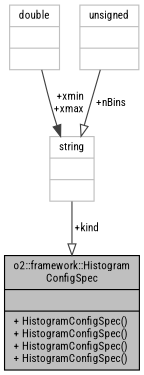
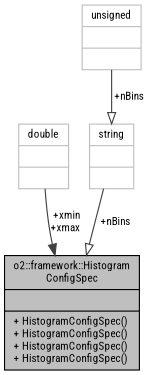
edge "double" -> "string": now "double" -> "o2::framework::Histogram"
edge "string" -> "o2::framework::Histogram": label " +kind" -> " +nBins"
